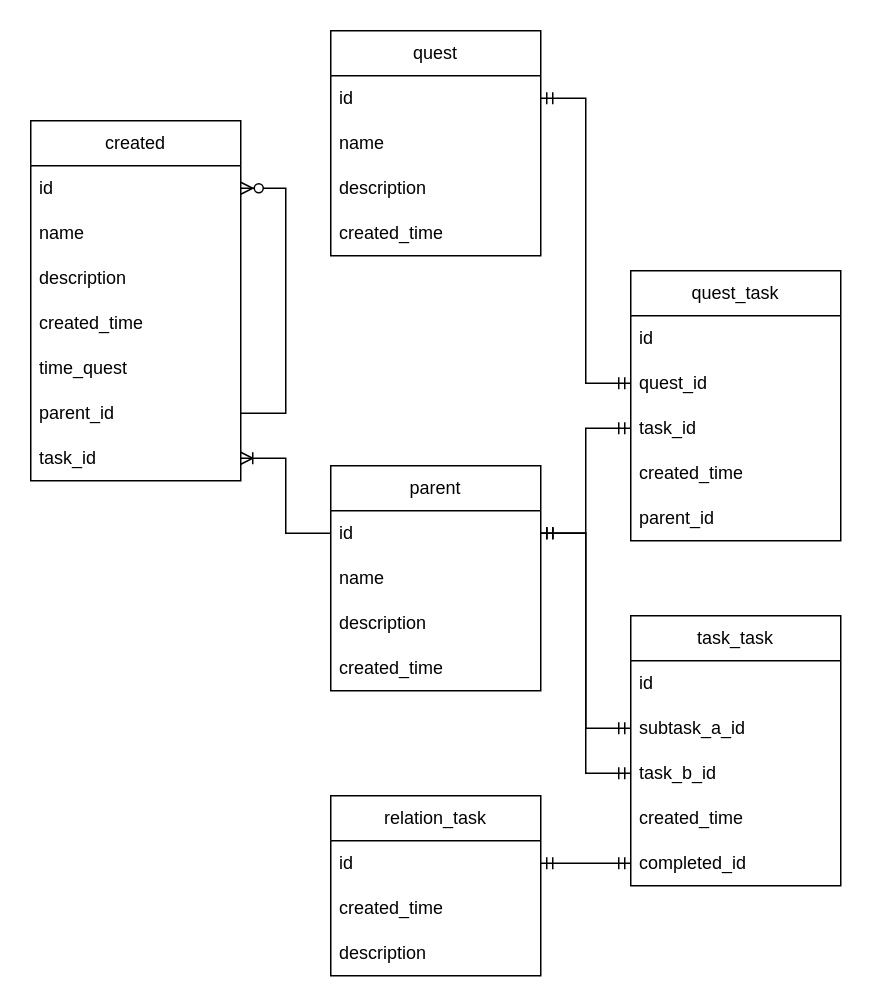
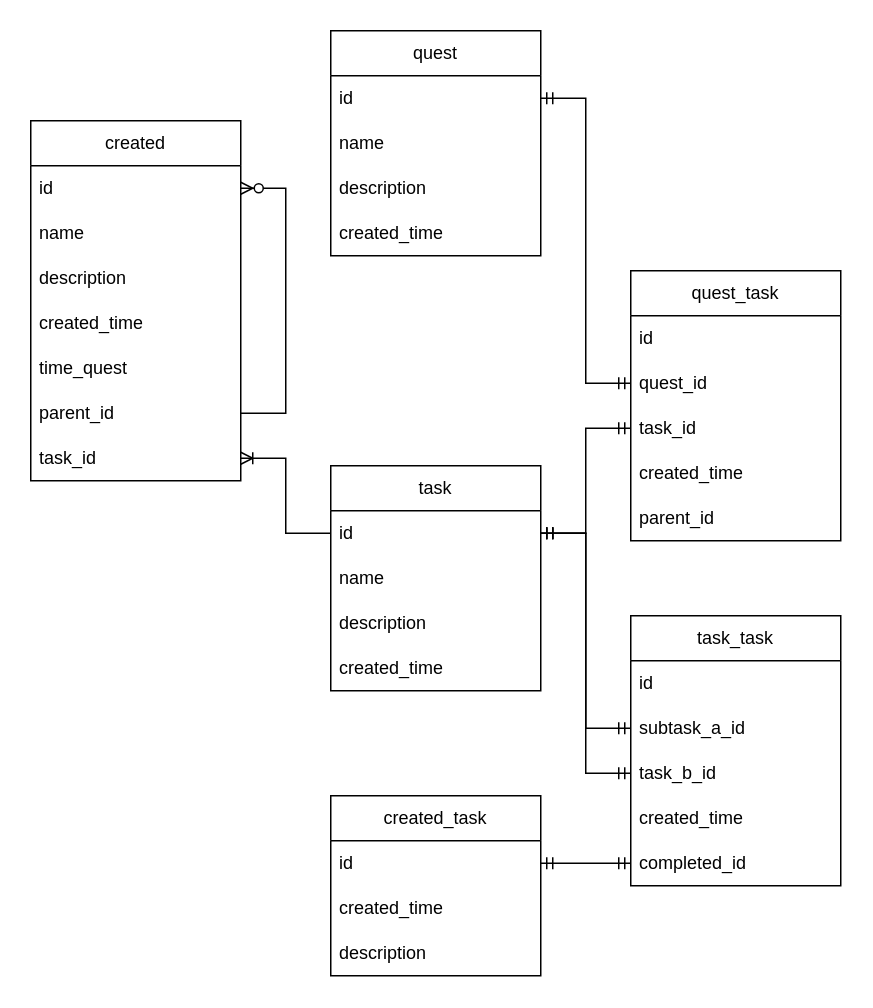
node "parent": label "parent" -> "task"
node "relation_task": label "relation_task" -> "created_task"
